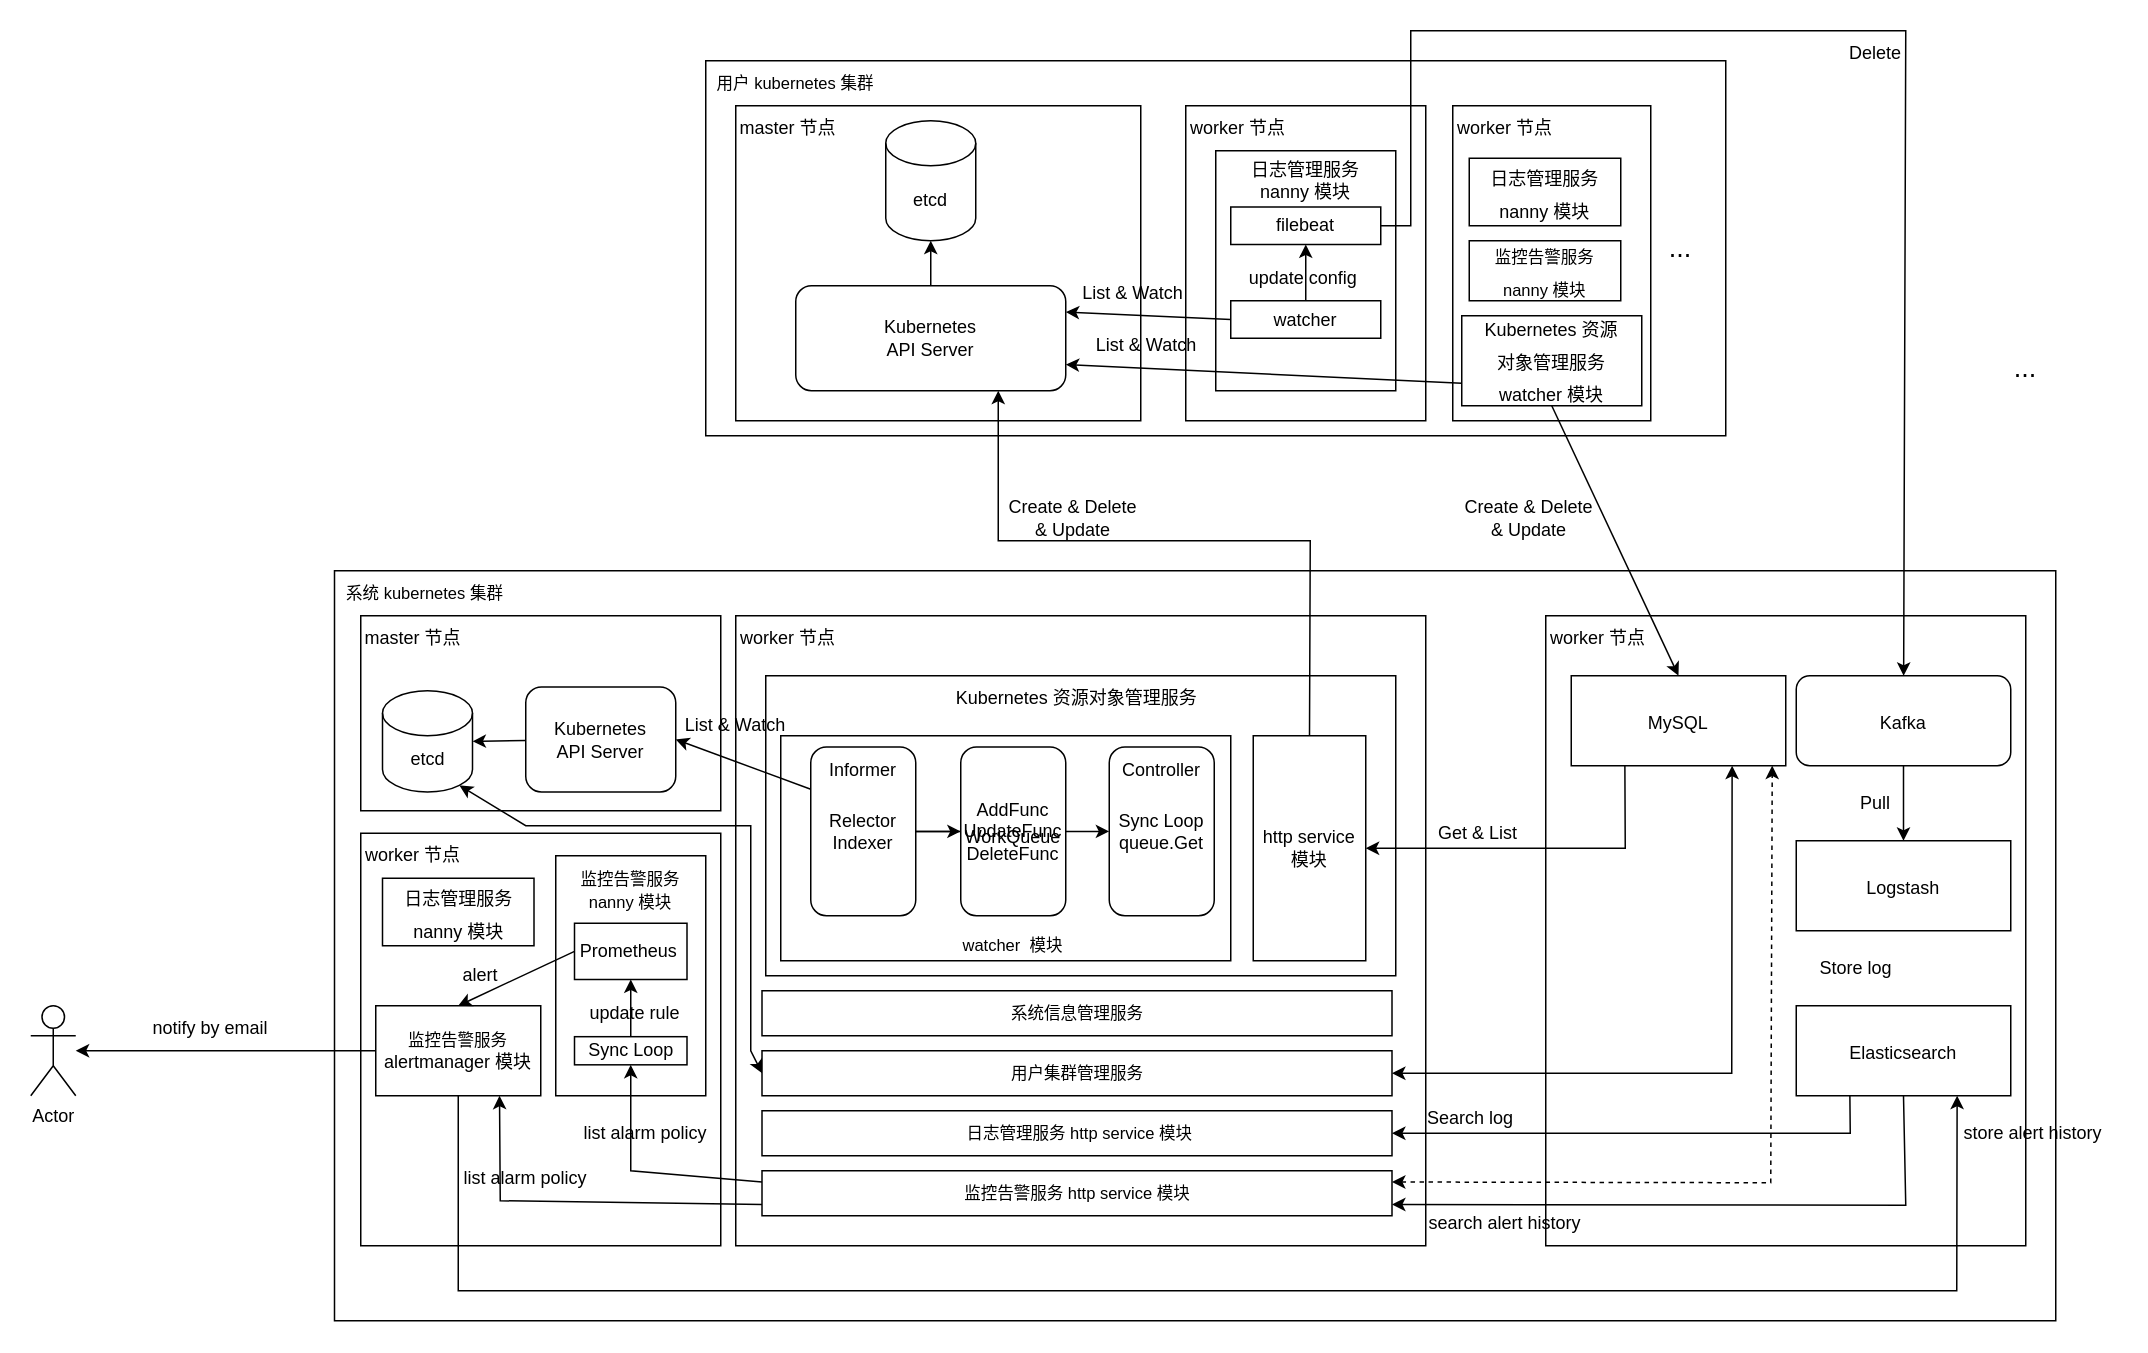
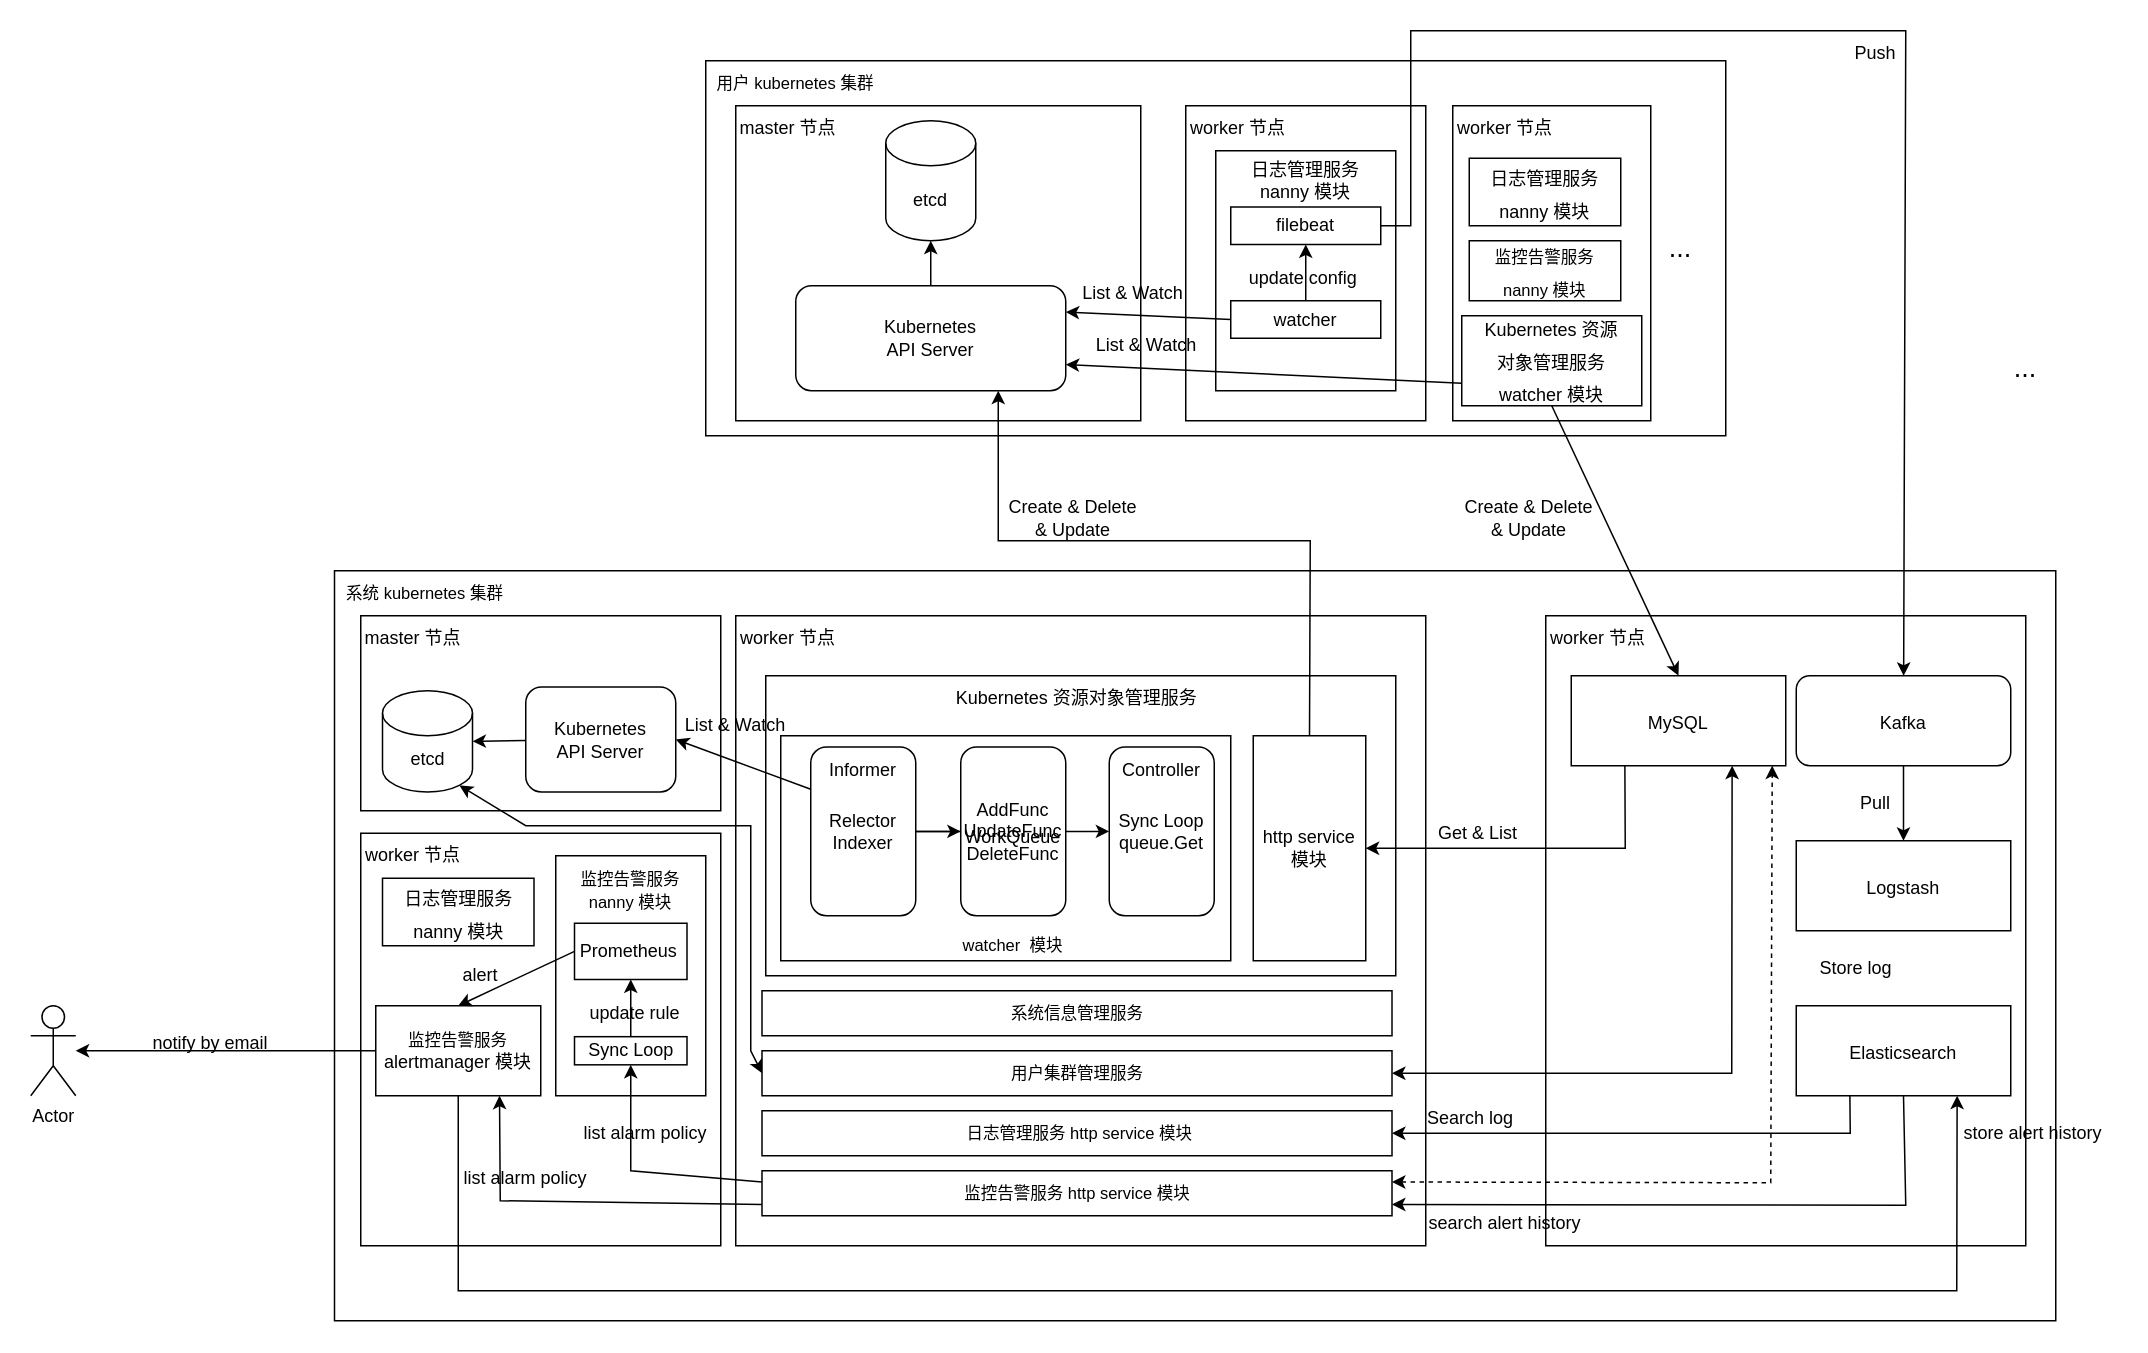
node "Delete": label "Delete" -> "Push"
node "notify by email": moved (211, 1028) -> (211, 1043)
